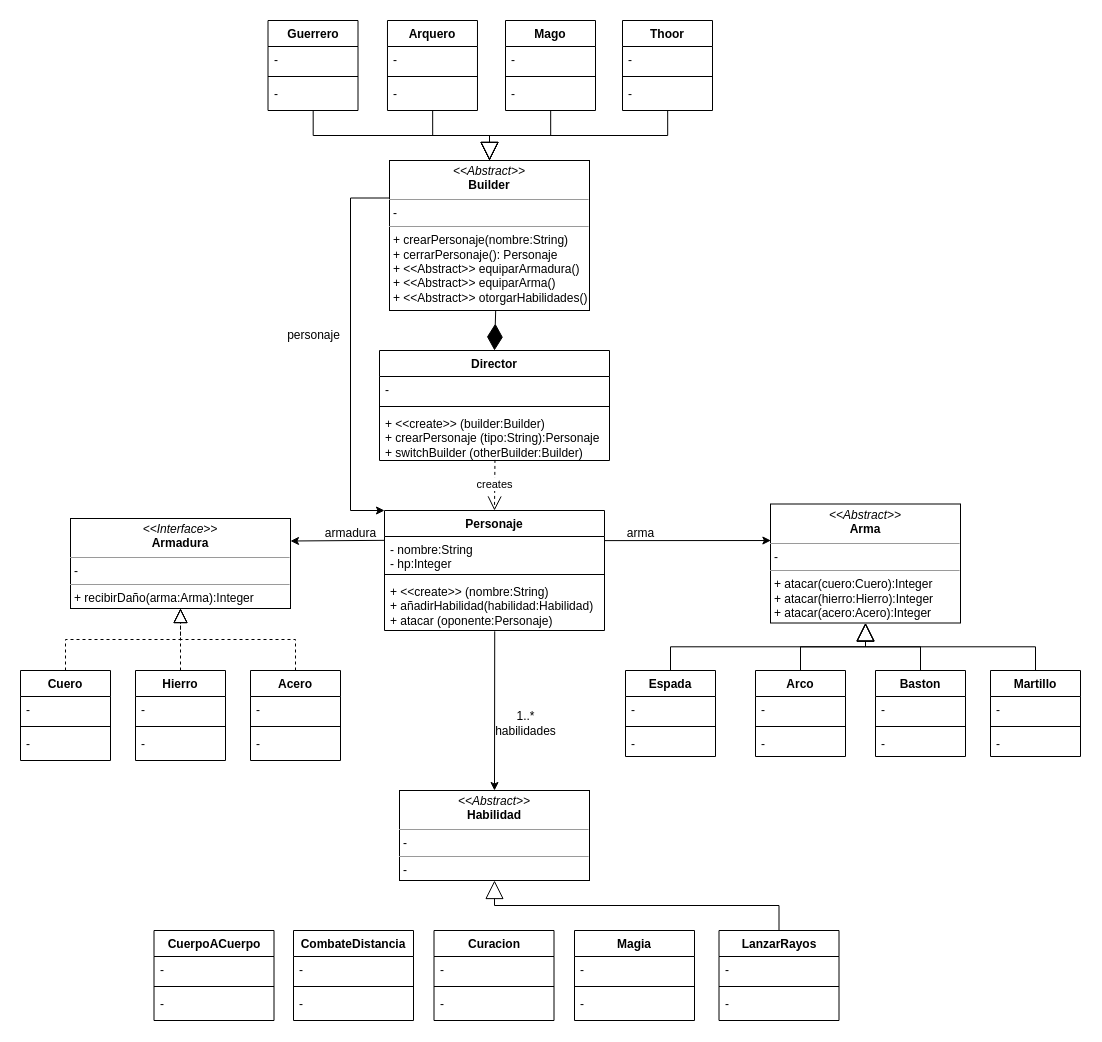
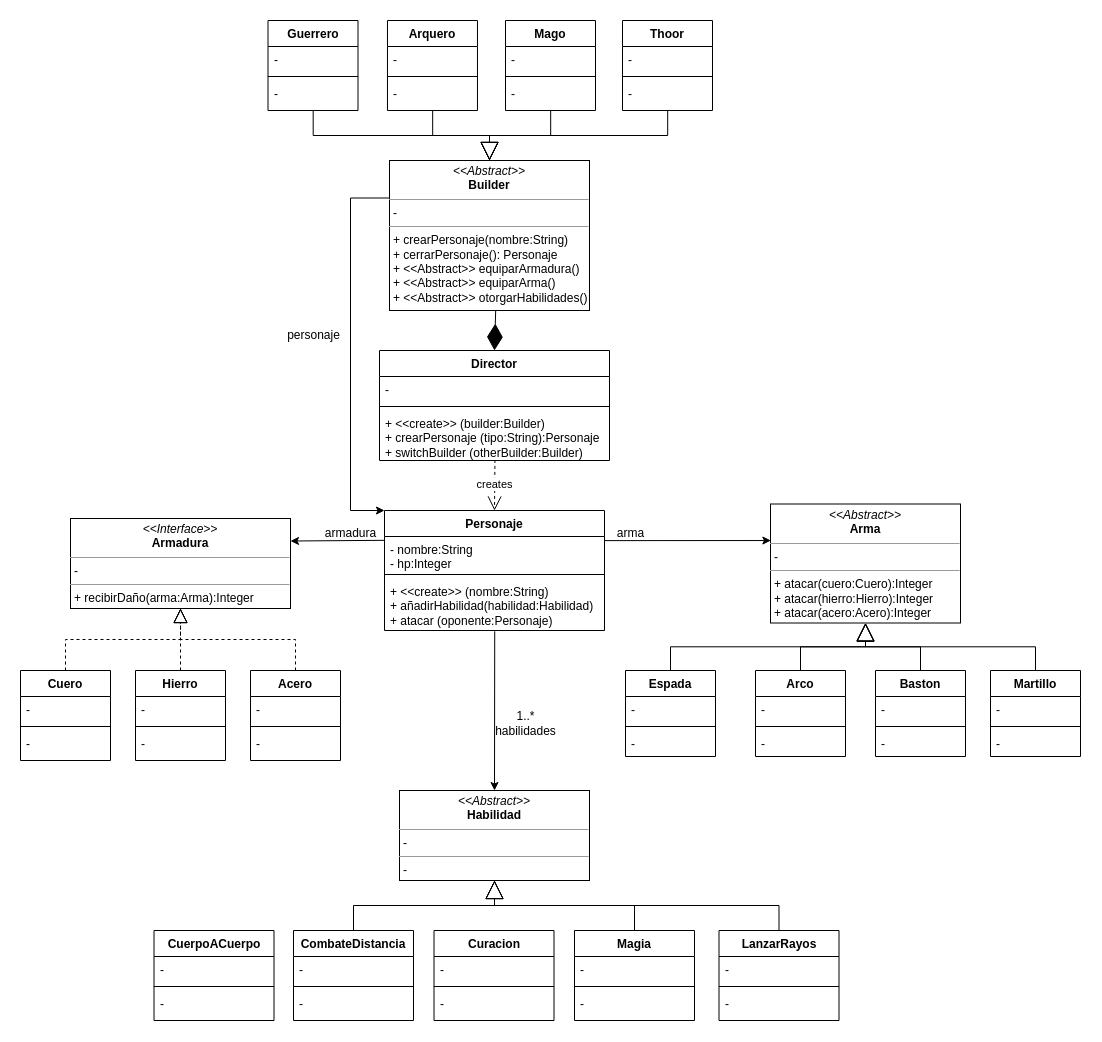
node "arma": moved (641, 534) -> (631, 534)
edge "CombateDistancia" -> "<<Abstract>> Habilidad - -": added
edge "Magia" -> "<<Abstract>> Habilidad - -": added
